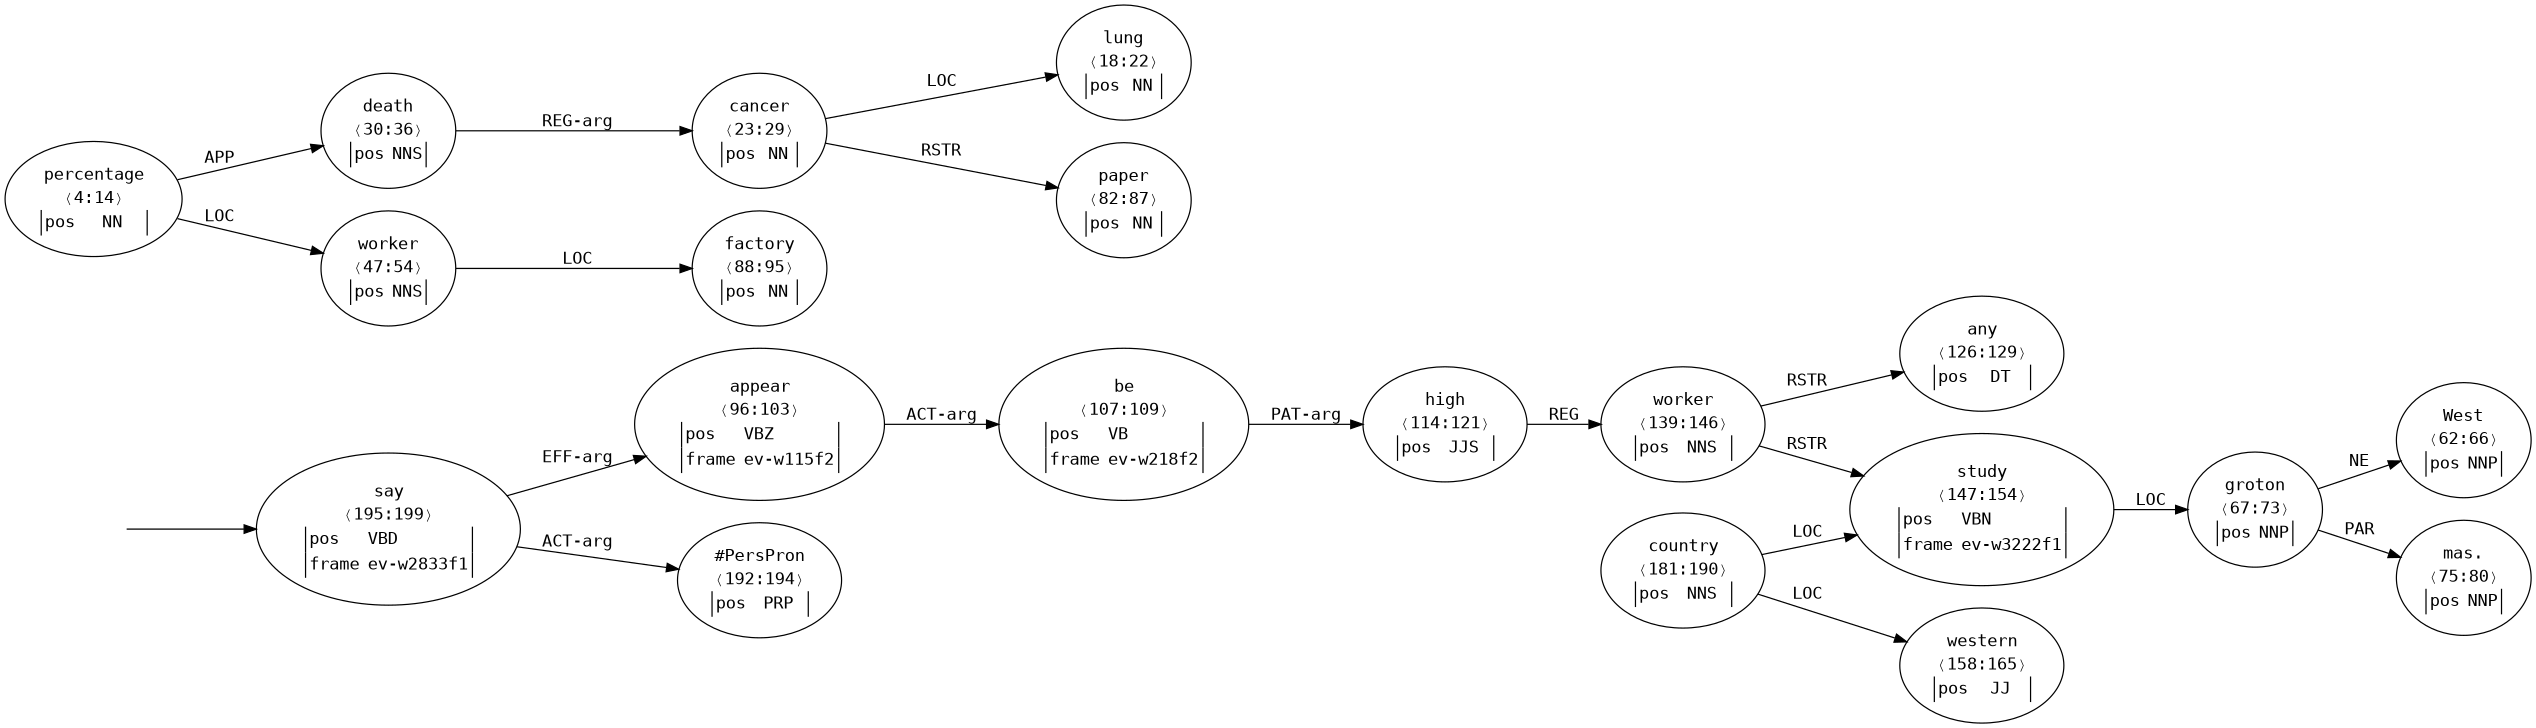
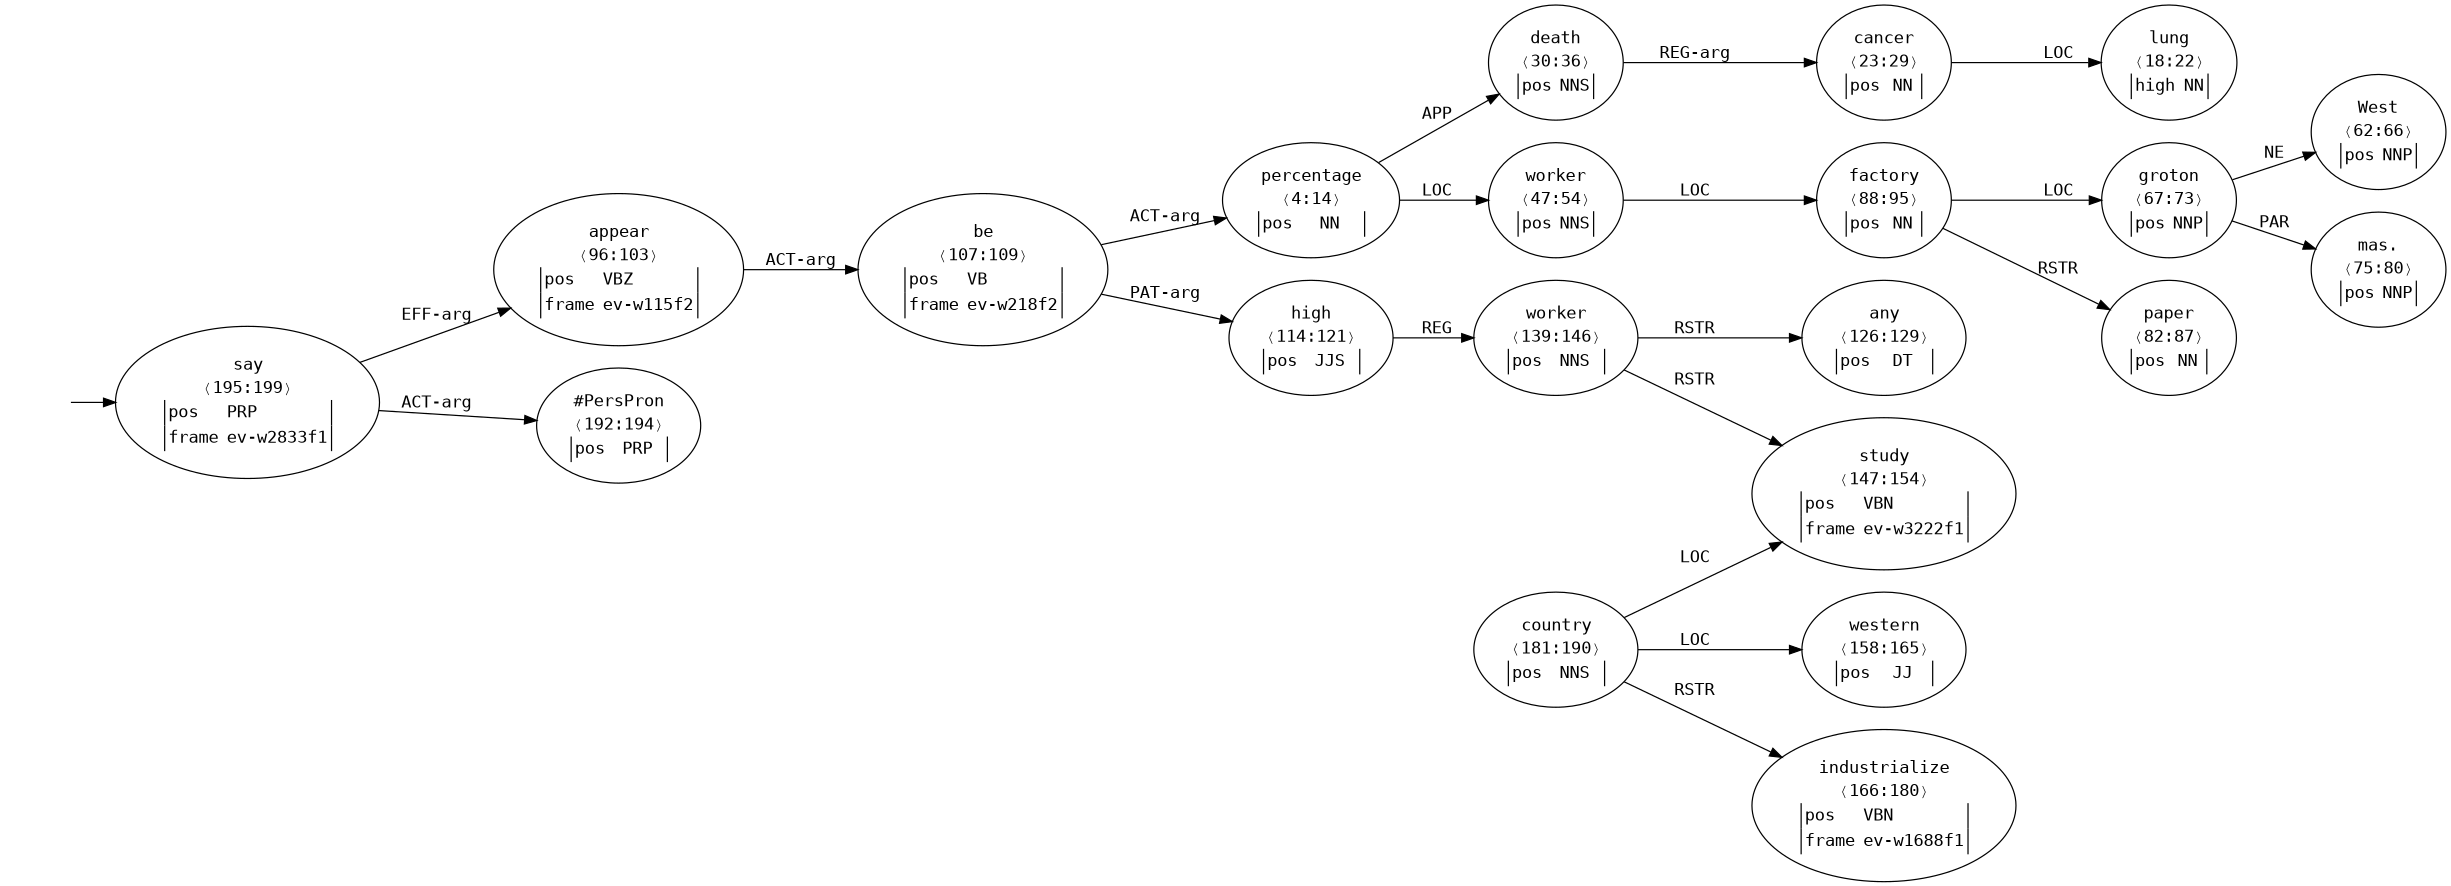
node "lung": text "pos" -> "high"
edge "cancer" -> "paper": now "factory" -> "paper"
edge "be" -> "percentage": added, label "ACT-arg"
edge "study" -> "groton": now "factory" -> "groton"
node "say": text "VBD" -> "PRP"
node "industrialize": added
